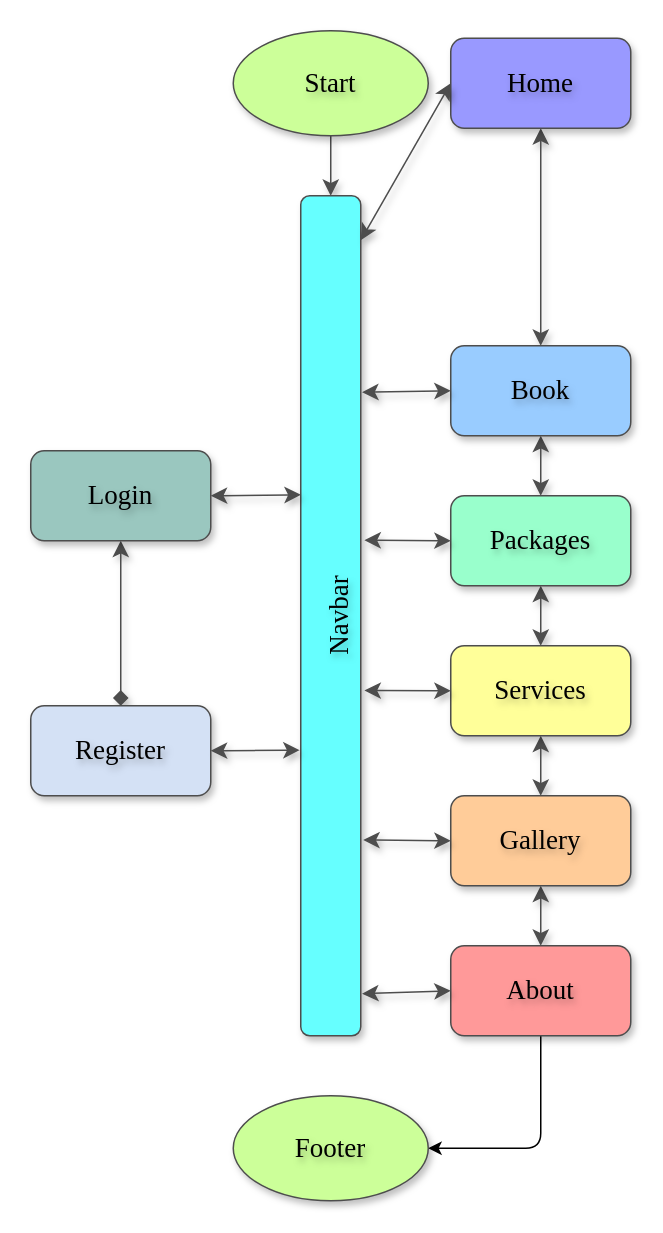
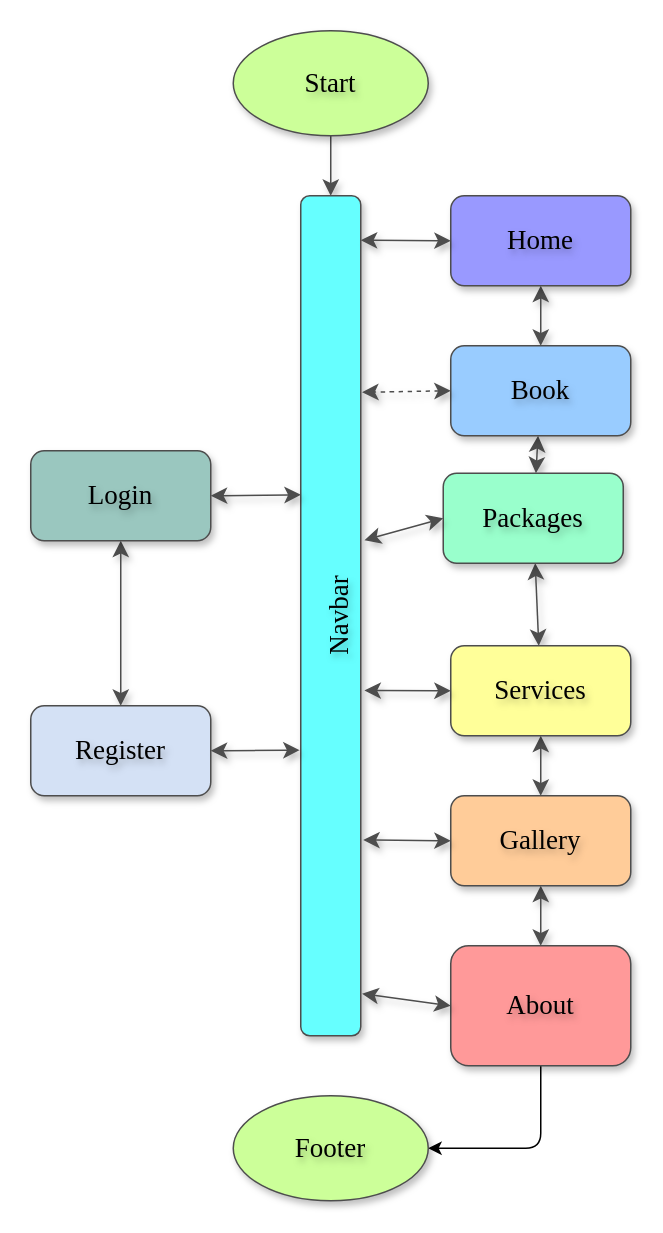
node "Home": moved (541, 83) -> (541, 241)
edge "Book" -- "Navbar": style solid -> dashed
node "Packages": moved (541, 541) -> (533, 518)
edge "Login" -- "Register": arrowhead diamond -> classic
node "About": size 180x90 -> 180x120
